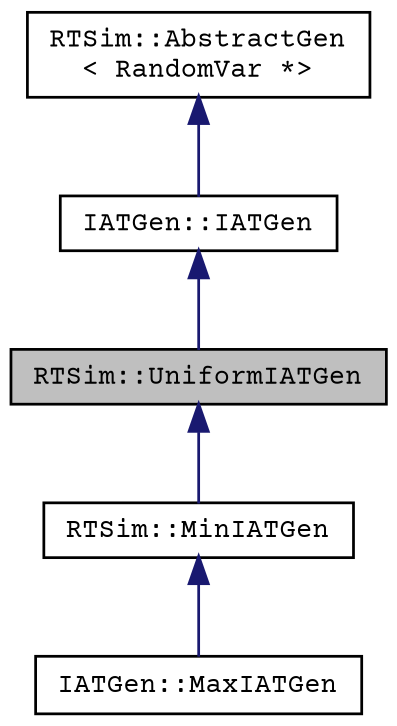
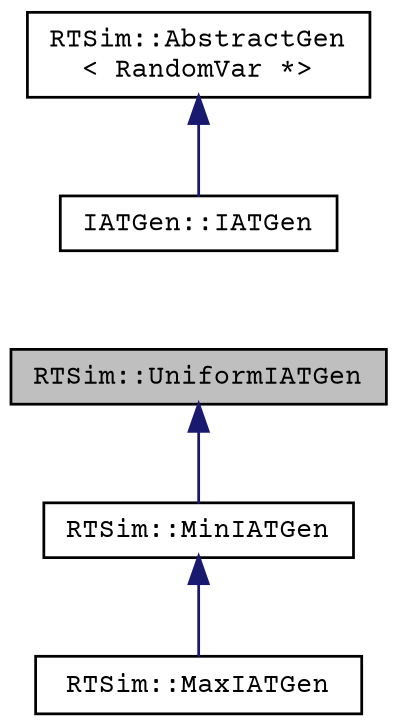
edge "RTSim::UniformIATGen" -> "IATGen::IATGen": removed
node "IATGen::MaxIATGen": label "IATGen::MaxIATGen" -> "RTSim::MaxIATGen"
